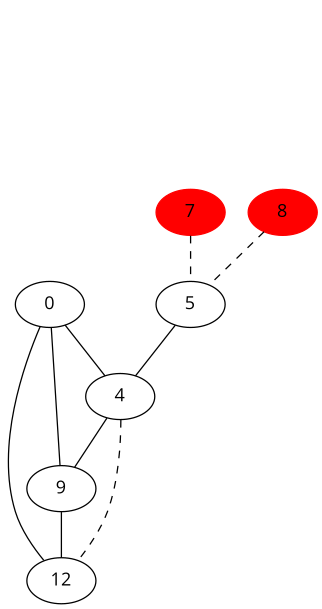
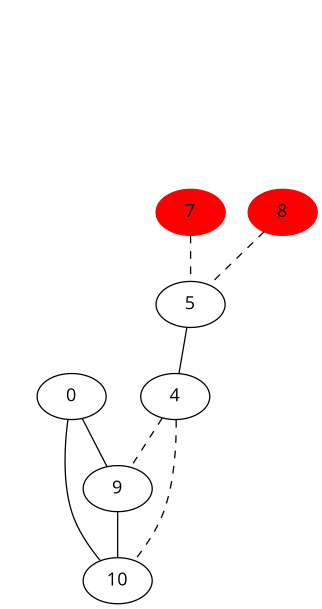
edge "0" -- "4": removed
edge "4" -- "9": style solid -> dashed
node "12": label "12" -> "10"
